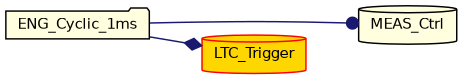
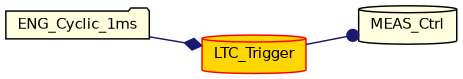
edge "ENG_Cyclic_1ms" -> "MEAS_Ctrl": now "LTC_Trigger" -> "MEAS_Ctrl"
